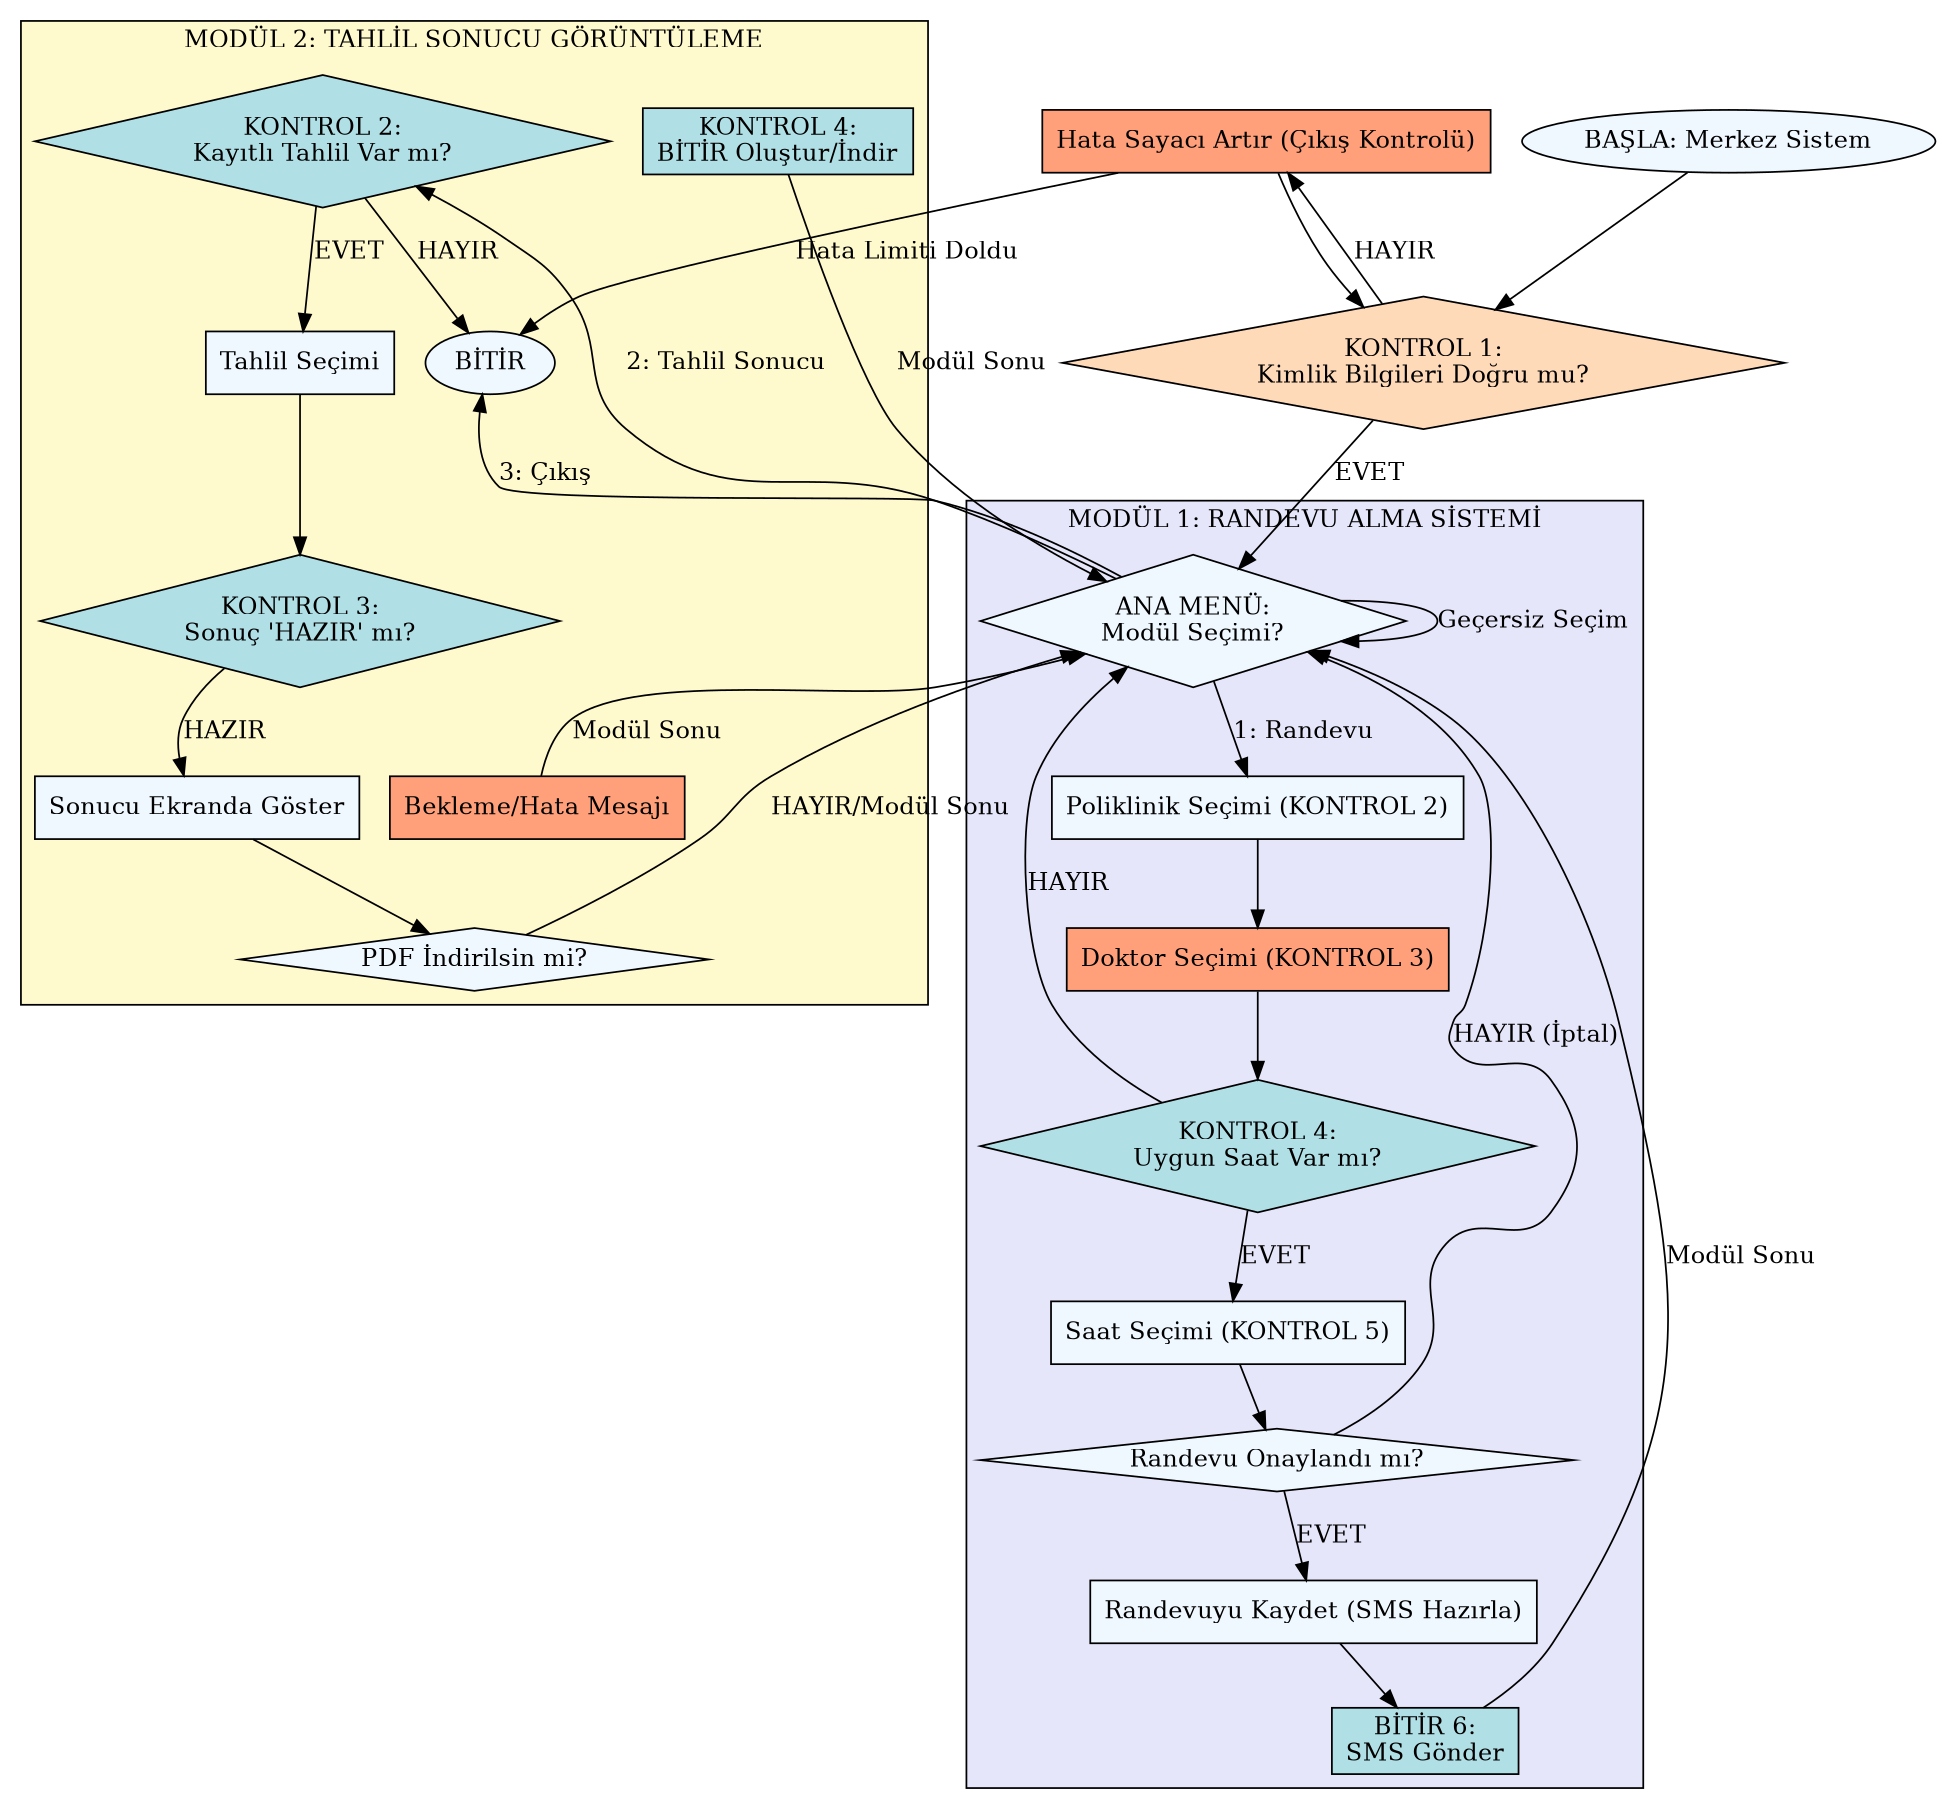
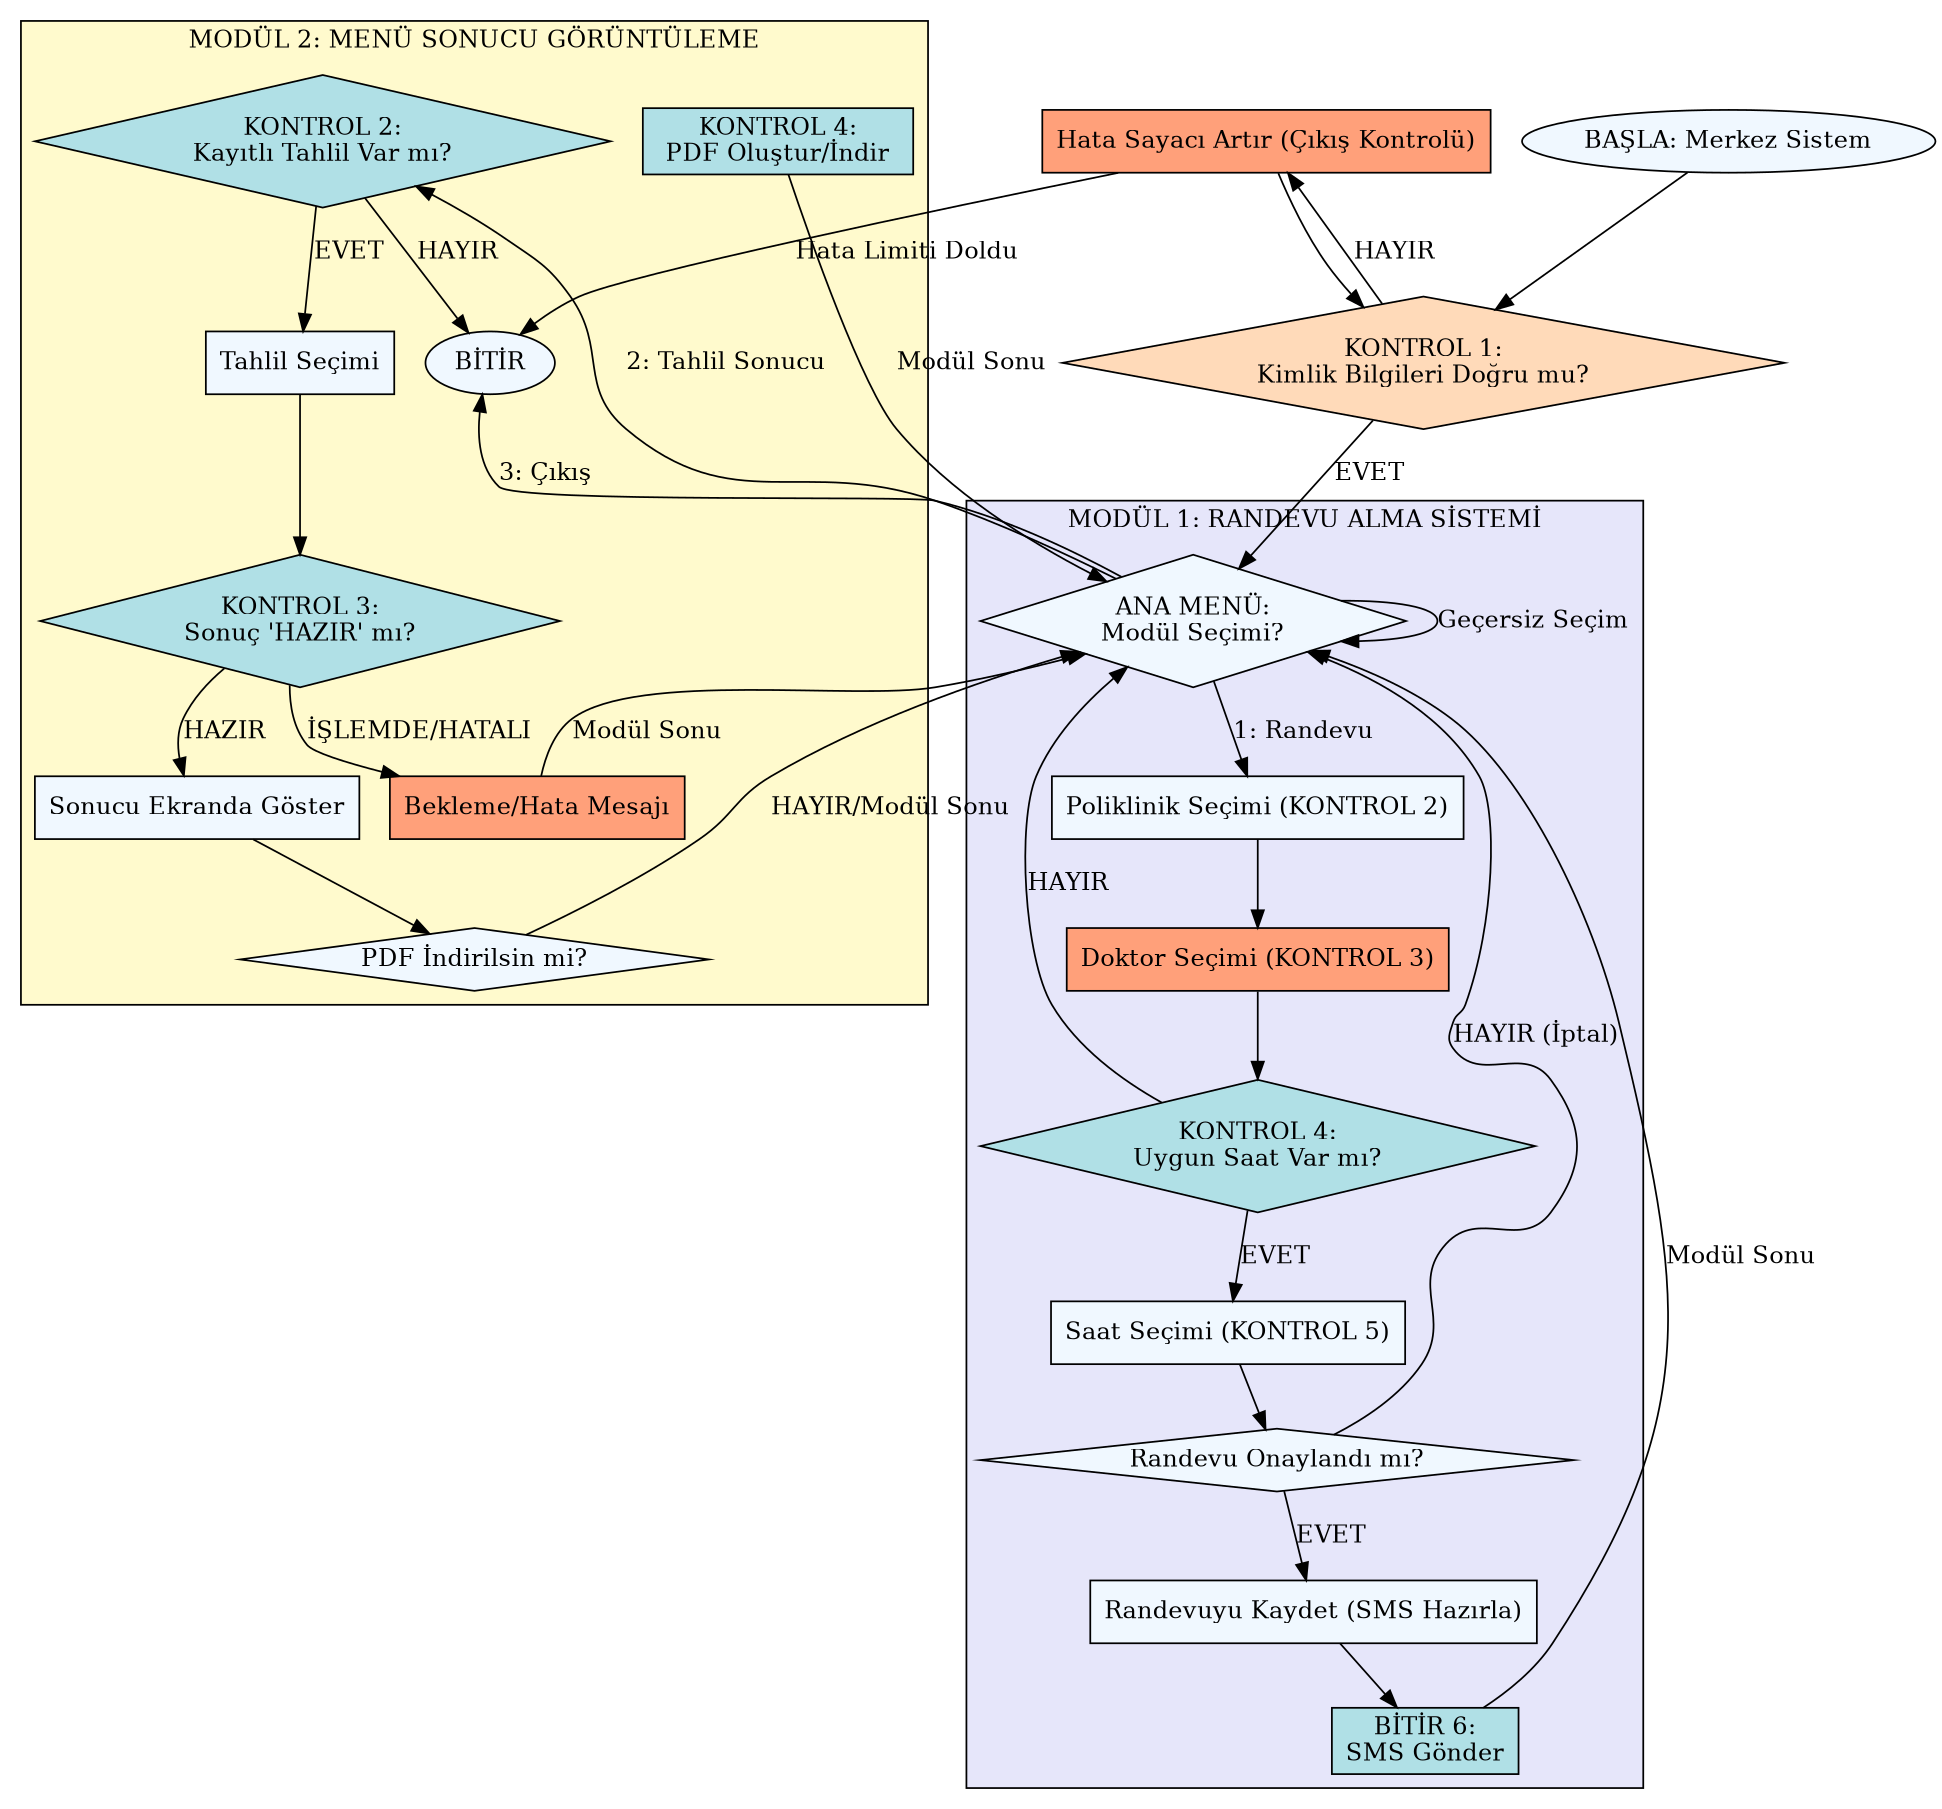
cluster "MODÜL 2: TAHLİL SONUCU GÖRÜNTÜLEME": label "MODÜL 2: TAHLİL SONUCU GÖRÜNTÜLEME" -> "MODÜL 2: MENÜ SONUCU GÖRÜNTÜLEME"
node "KONTROL 4: BİTİR Oluştur/İndir": label "KONTROL 4: BİTİR Oluştur/İndir" -> "KONTROL 4: PDF Oluştur/İndir"
edge "KONTROL 3: Sonuç 'HAZIR' mı?" -> "Bekleme/Hata Mesajı": added, label "İŞLEMDE/HATALI"
